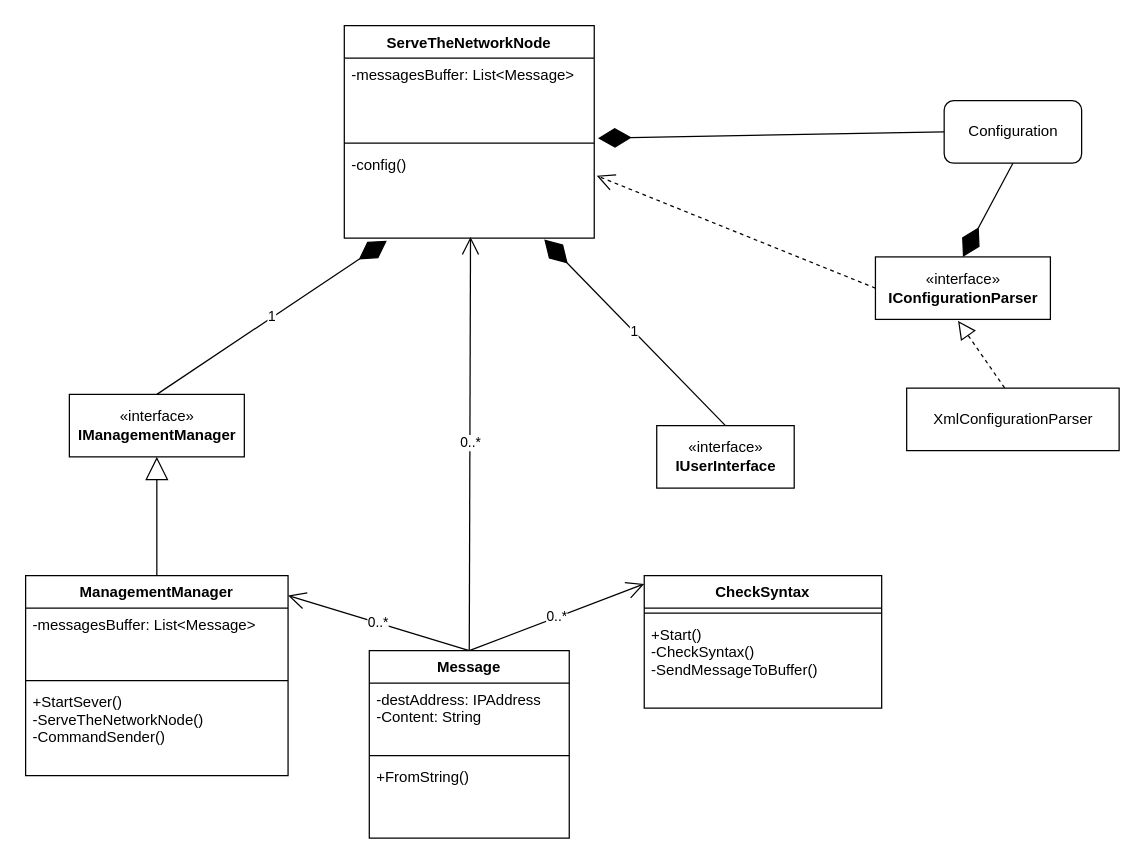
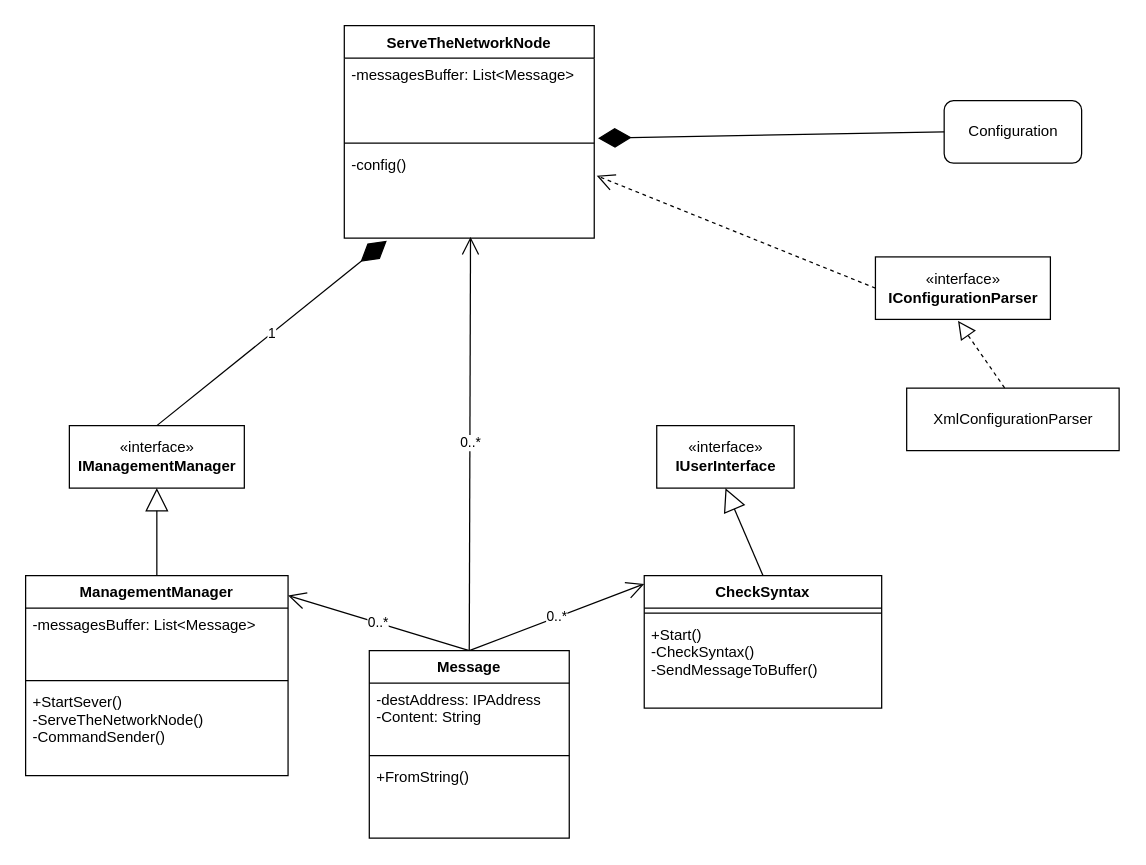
edge "Configuration" -> "«interface» IConfigurationParser": removed
edge "«interface» IUserInterface" -> "-config()": removed, label "1"
node "«interface» IManagementManager": moved (157, 426) -> (157, 457)
edge "CheckSyntax" -> "«interface» IUserInterface": added
